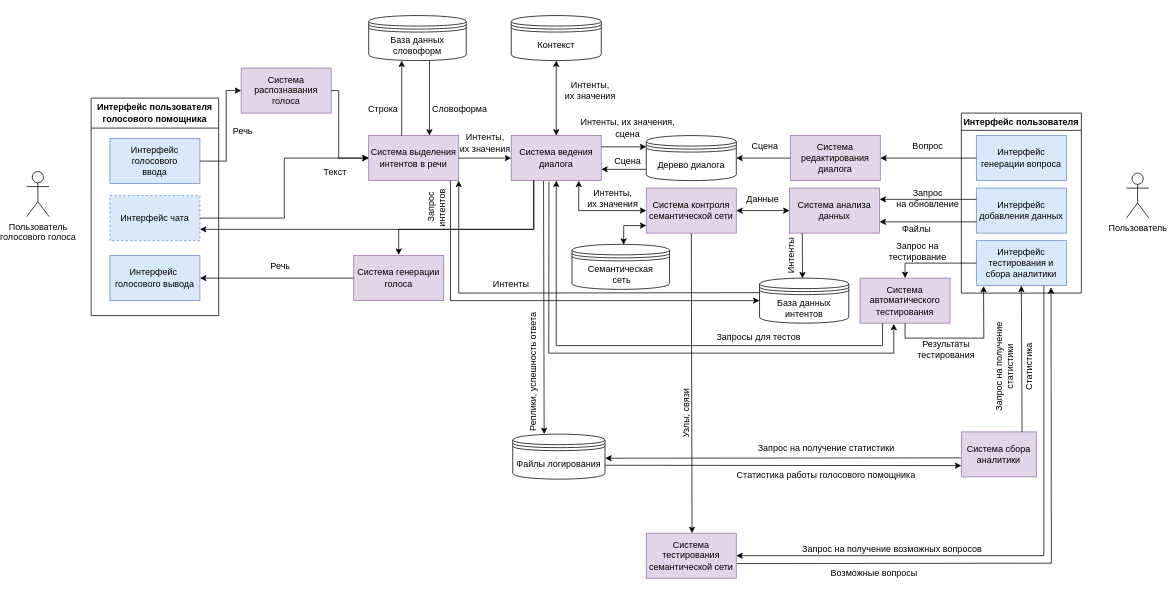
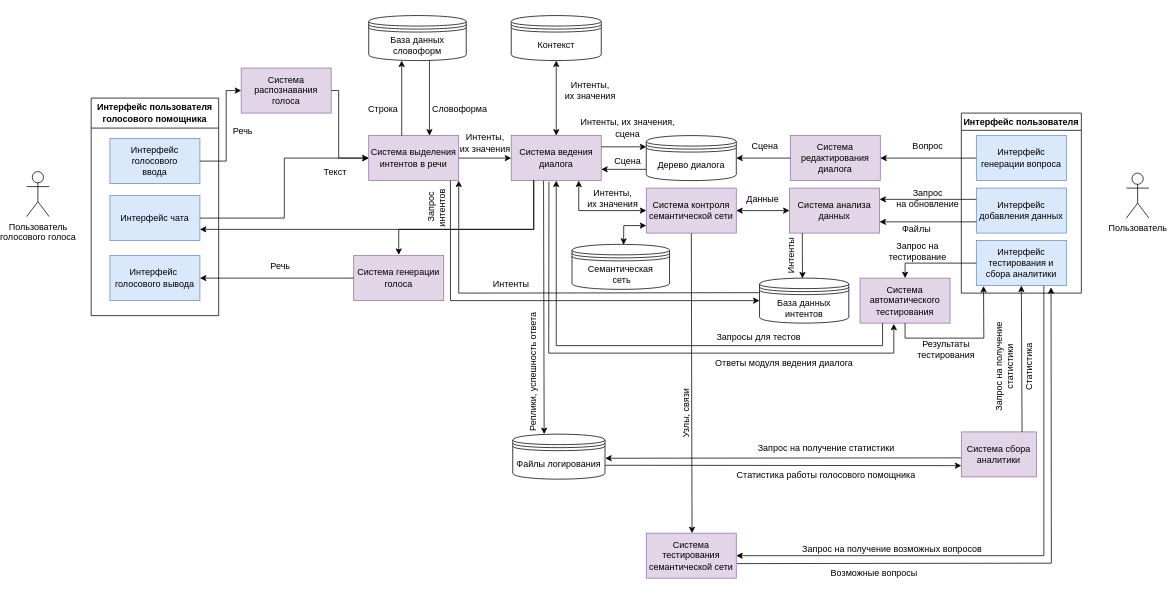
node "Интерфейс чата": style dashed -> solid
node "Ответы модуля ведения диалога": added
